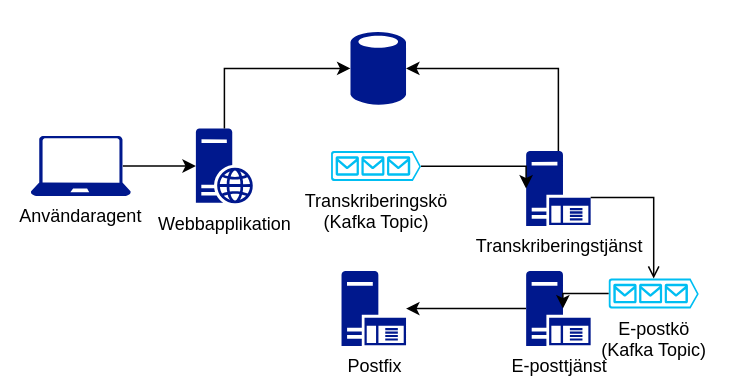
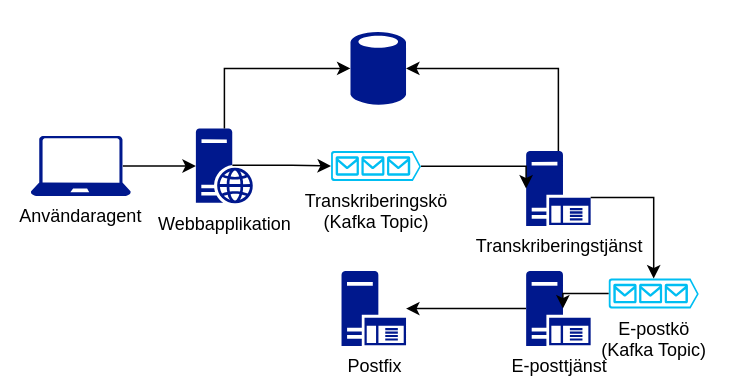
edge "Webbapplikation" -> "Transkriberingskö (Kafka Topic)": added
edge "Transkriberingstjänst" -> "E-postkö (Kafka Topic)": arrowhead open -> classic
